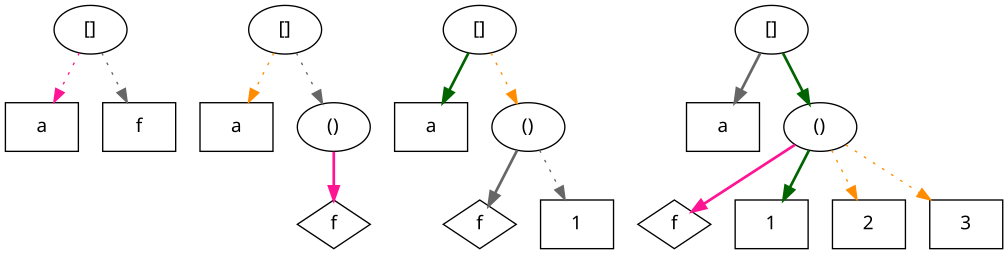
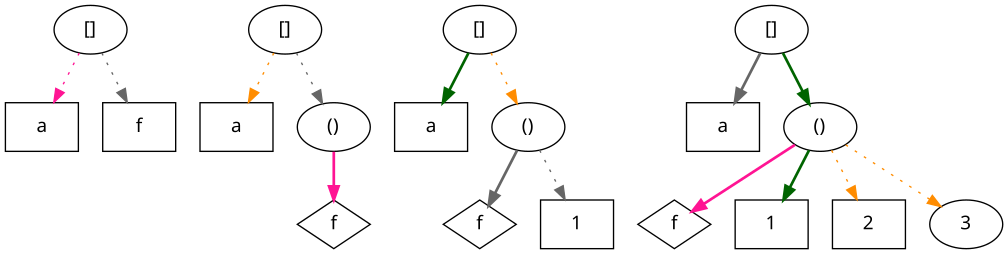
node "3": shape box -> ellipse
